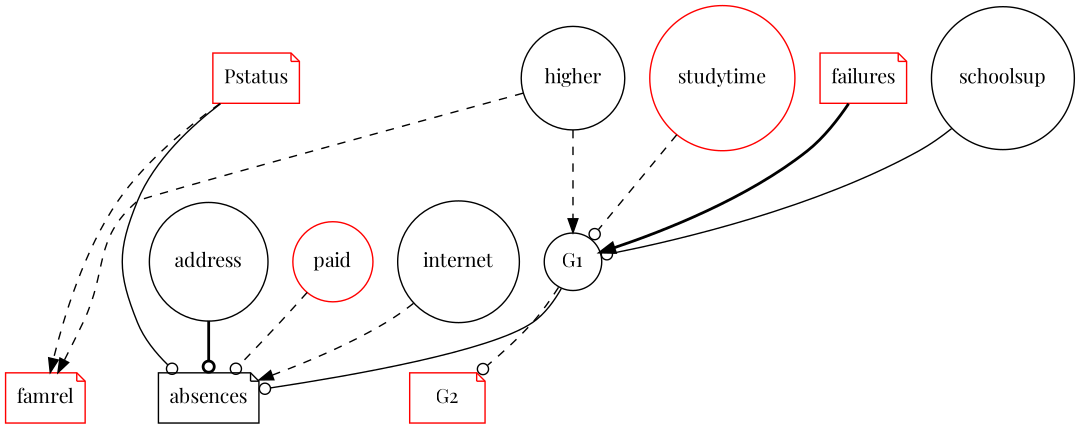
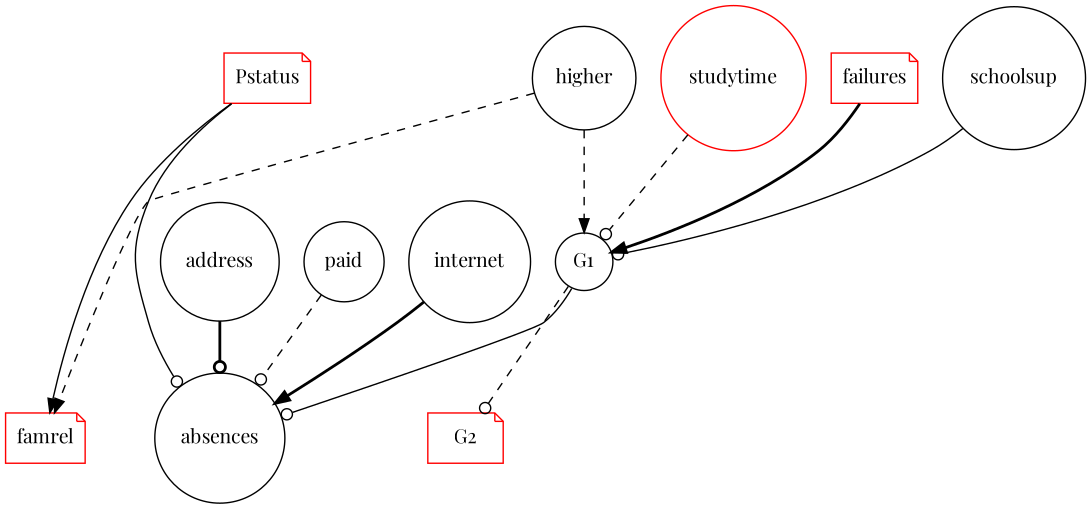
edge "Pstatus" -> "famrel": style dashed -> solid
node "paid": color red -> black
edge "internet" -> "absences": style dashed -> bold
node "absences": shape note -> circle
